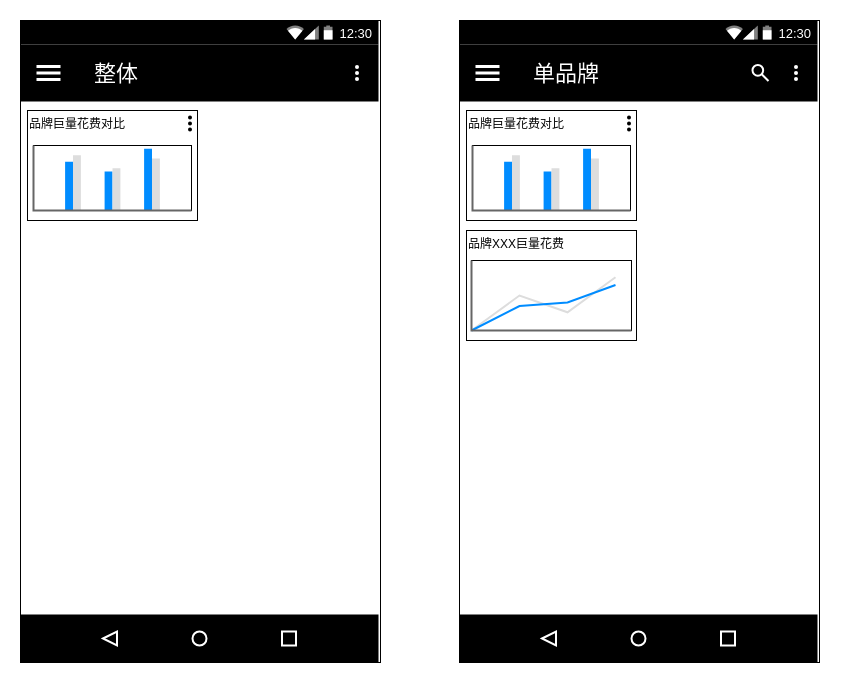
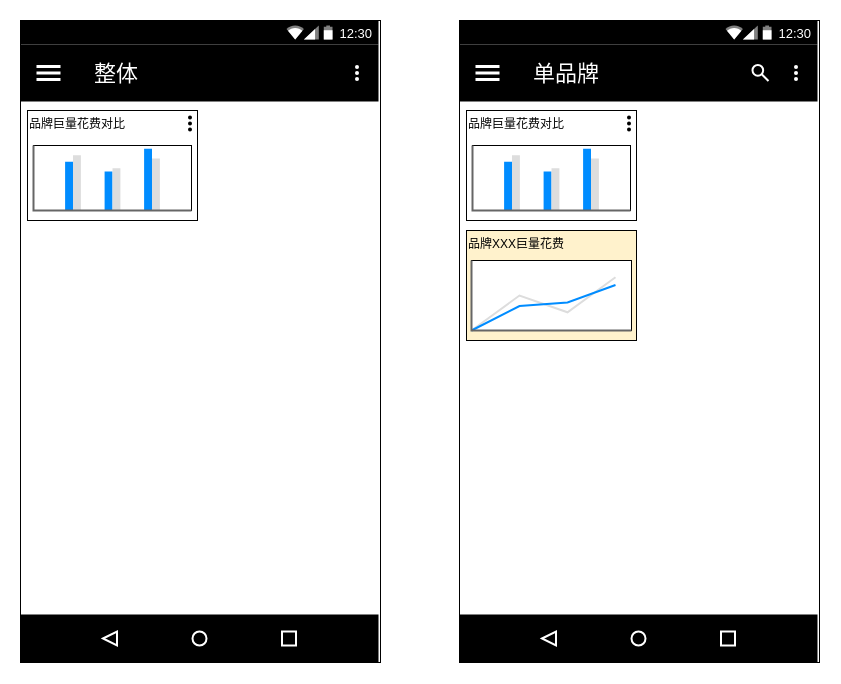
node "品牌XXX巨量花费": fillcolor #ffffff -> #fff2cc
